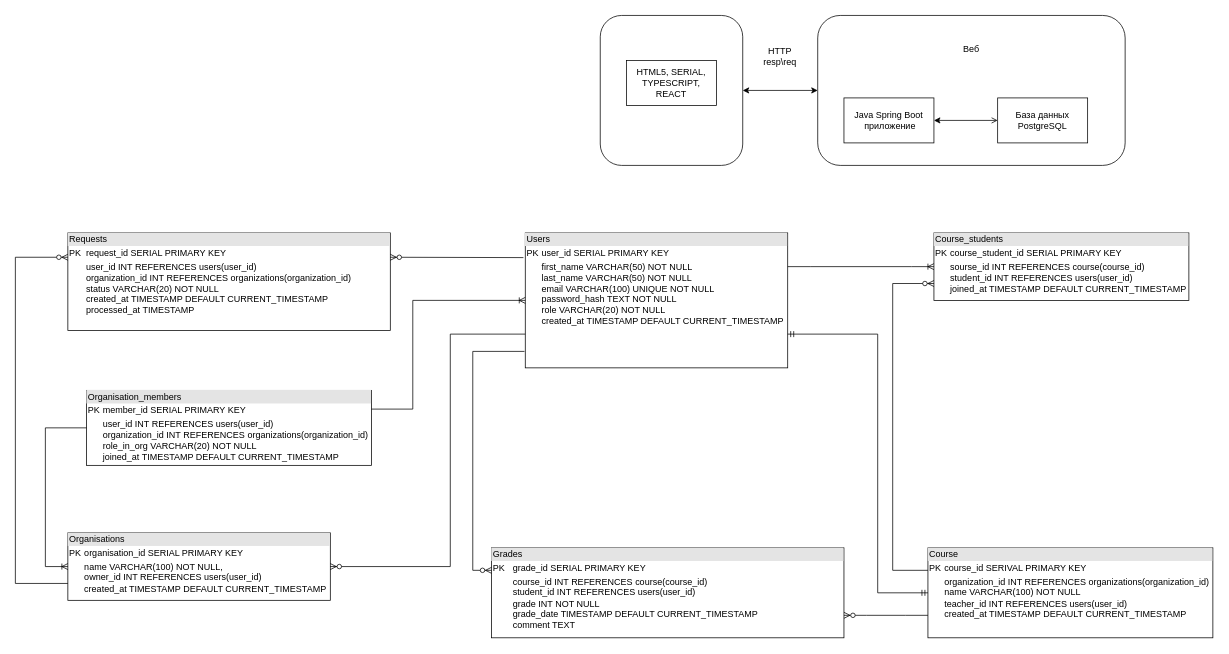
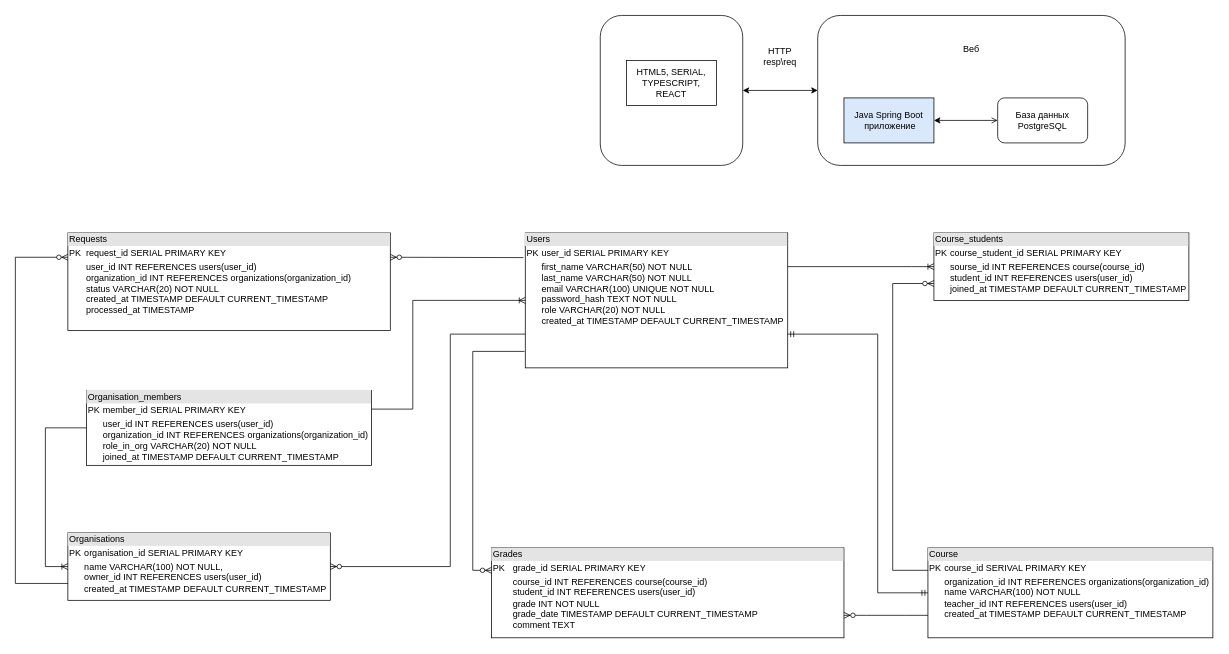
node "Java Spring Boot приложение": fillcolor #ffffff -> #dae8fc
node "База данных PostgreSQL": shape rectangle -> rounded rectangle
